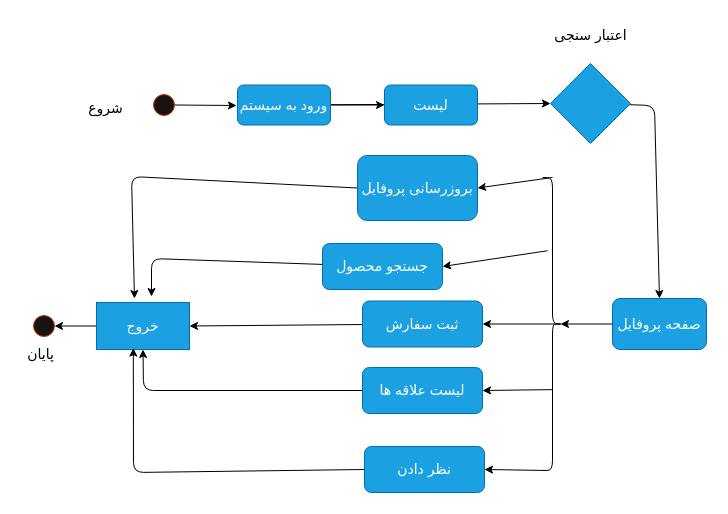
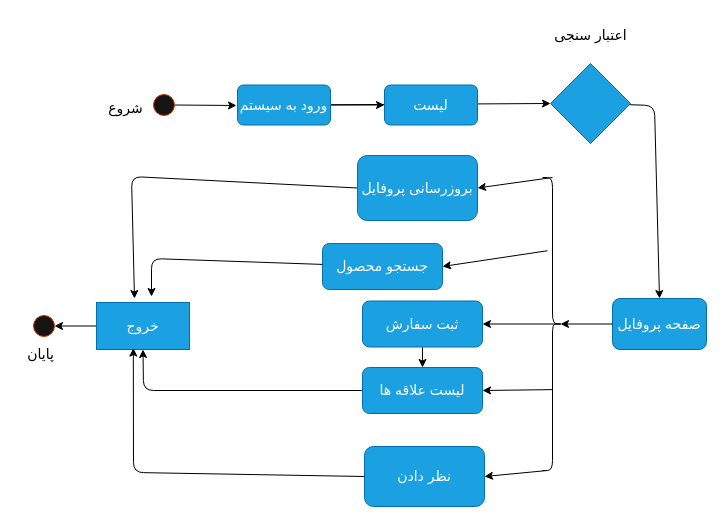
node "شروع": moved (106, 108) -> (126, 108)
edge "ثبت سفارش" -> "خروج": now "ثبت سفارش" -> "لیست علاقه ها"
node "نظر دادن": size 120x46 -> 120x60
